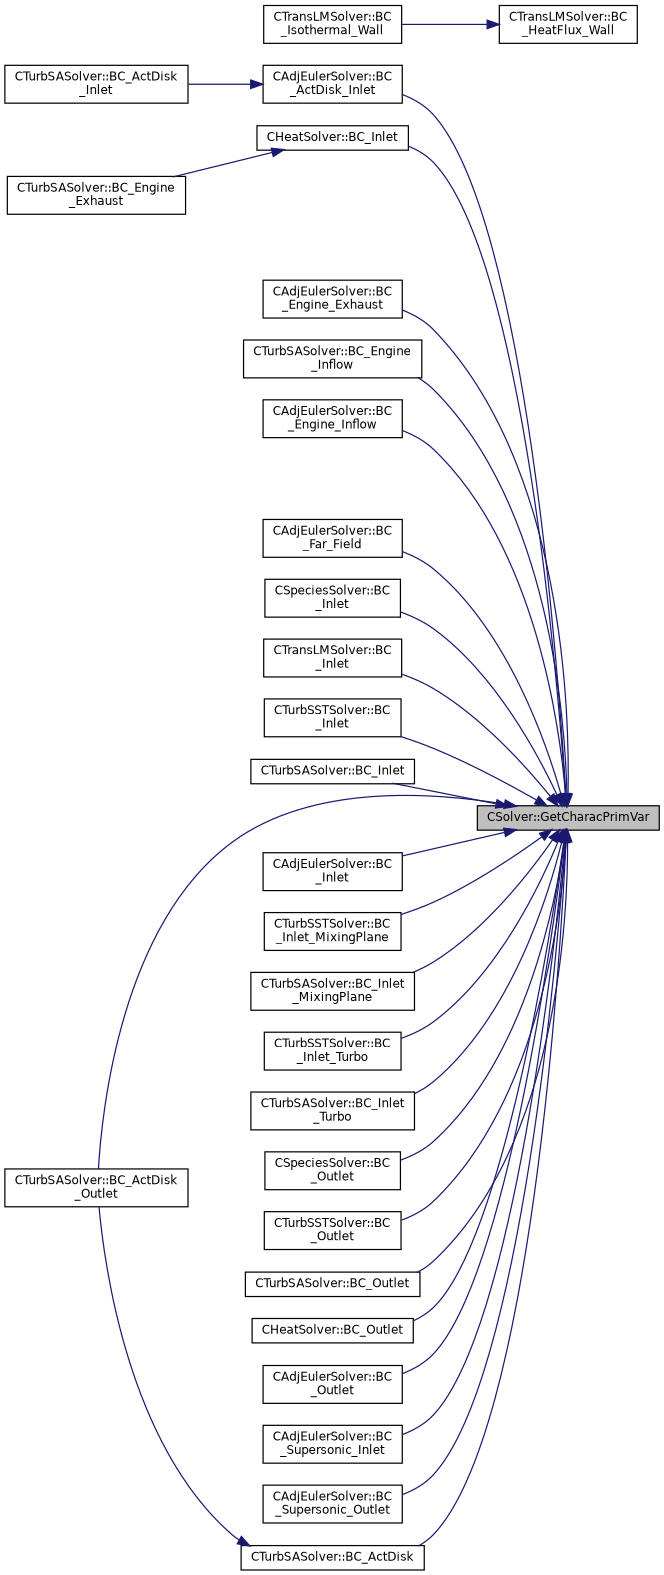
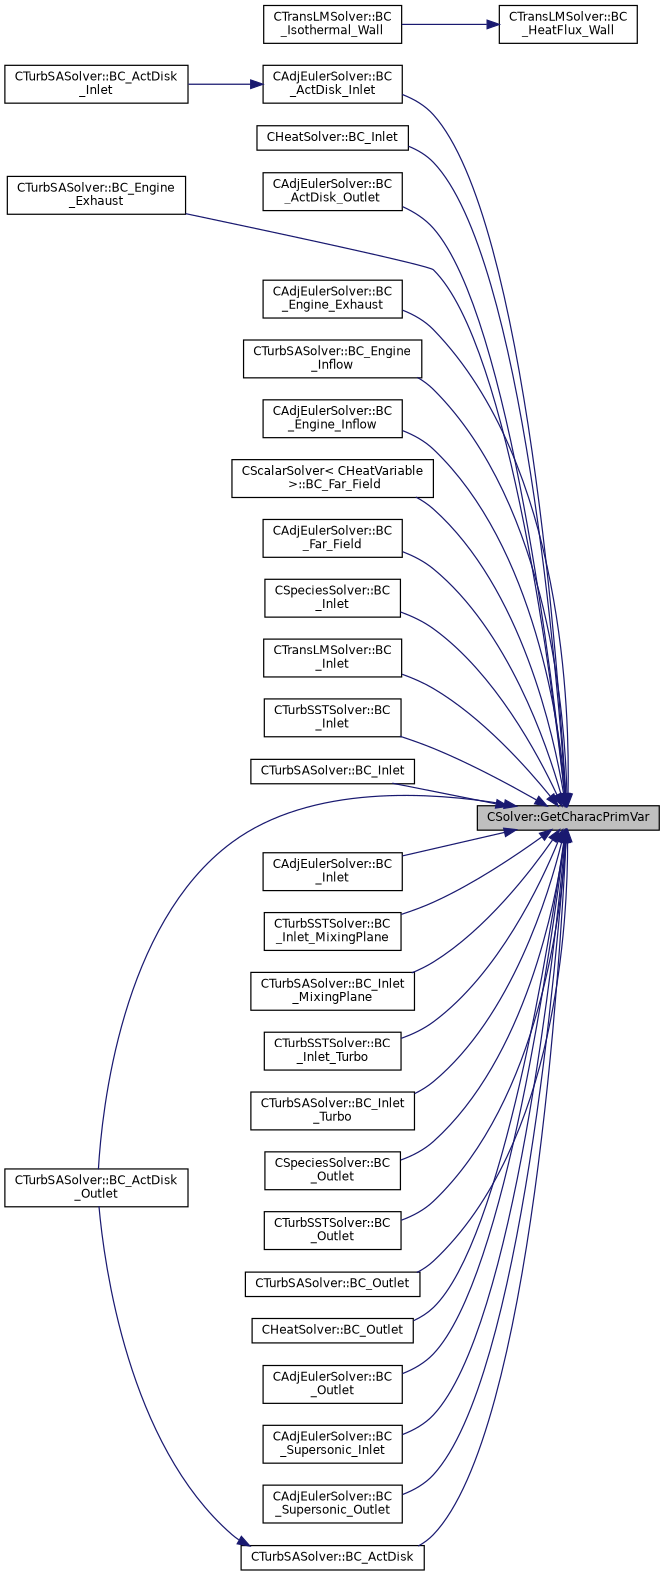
edge "CTurbSASolver::BC_Engine _Exhaust" -> "CHeatSolver::BC_Inlet": now "CTurbSASolver::BC_Engine _Exhaust" -> "CSolver::GetCharacPrimVar"
node "CAdjEulerSolver::BC _ActDisk_Outlet": added
node "CScalarSolver< CHeatVariable >::BC_Far_Field": added
